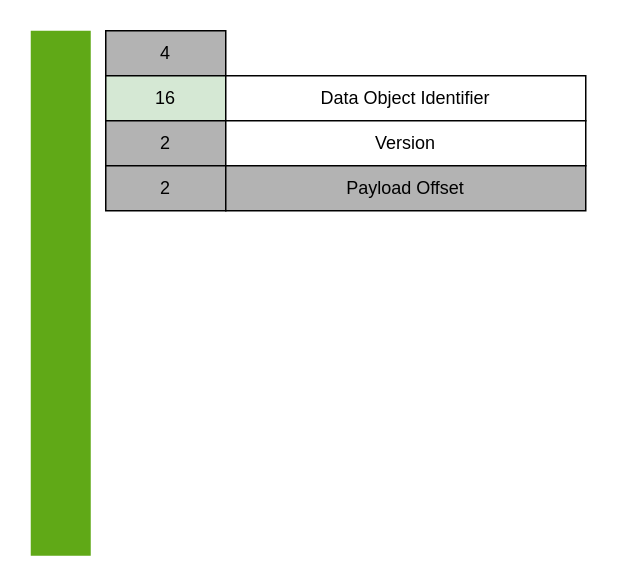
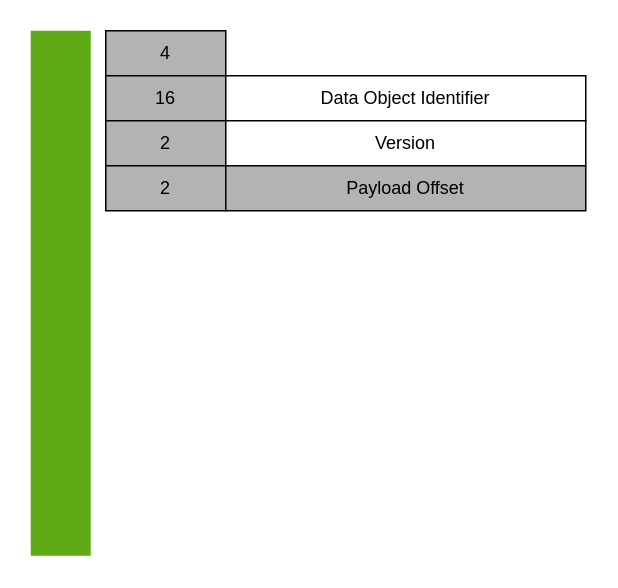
node "16": fillcolor #d5e8d4 -> #b3b3b3
